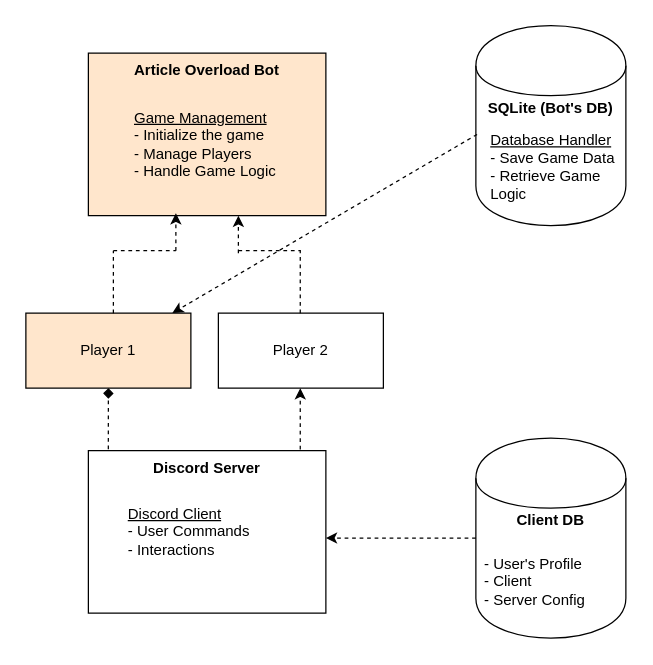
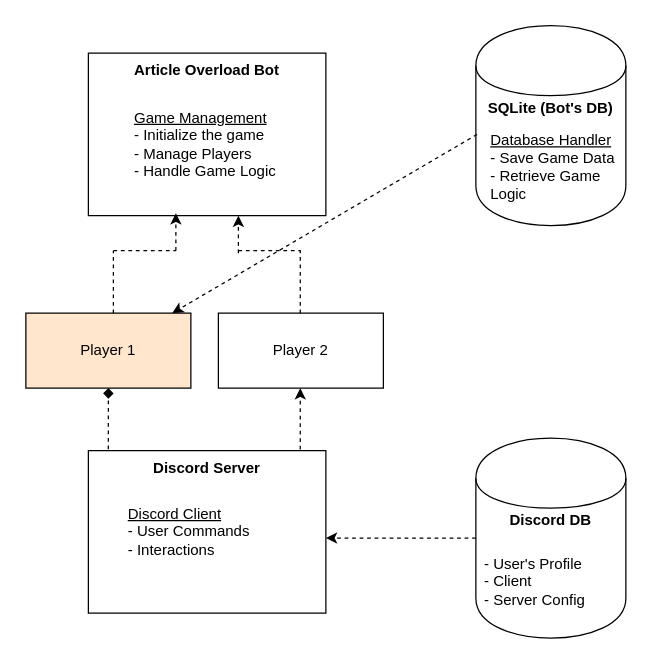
node "Article Overload Bot": fillcolor #ffe6cc -> #ffffff
node "Client DB": label "Client DB" -> "Discord DB"
